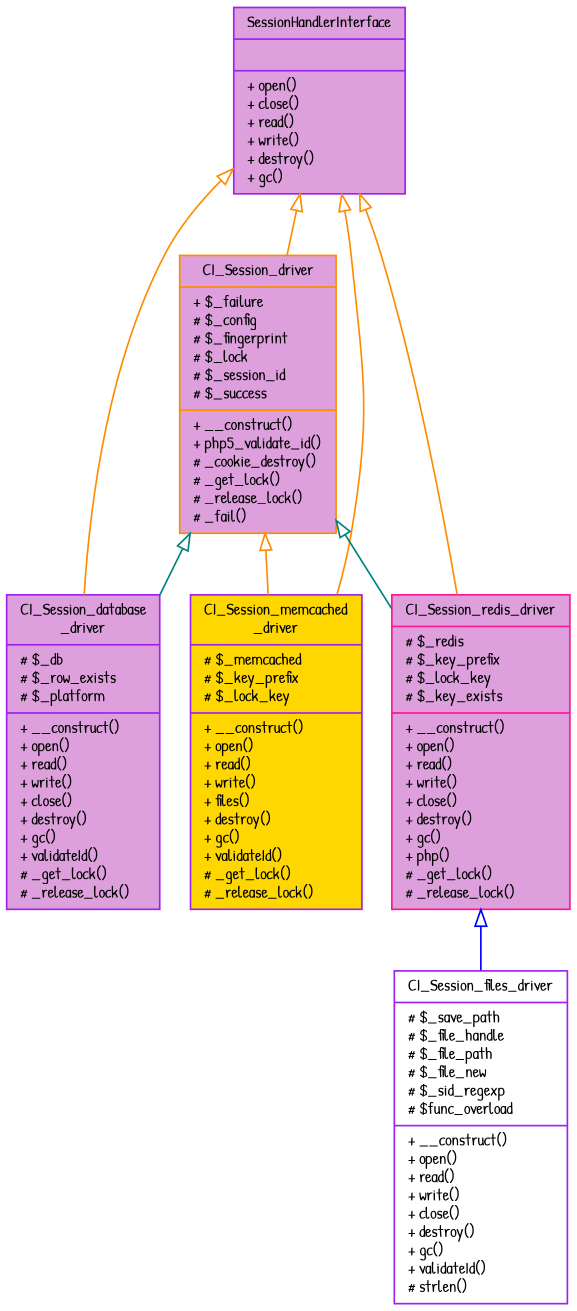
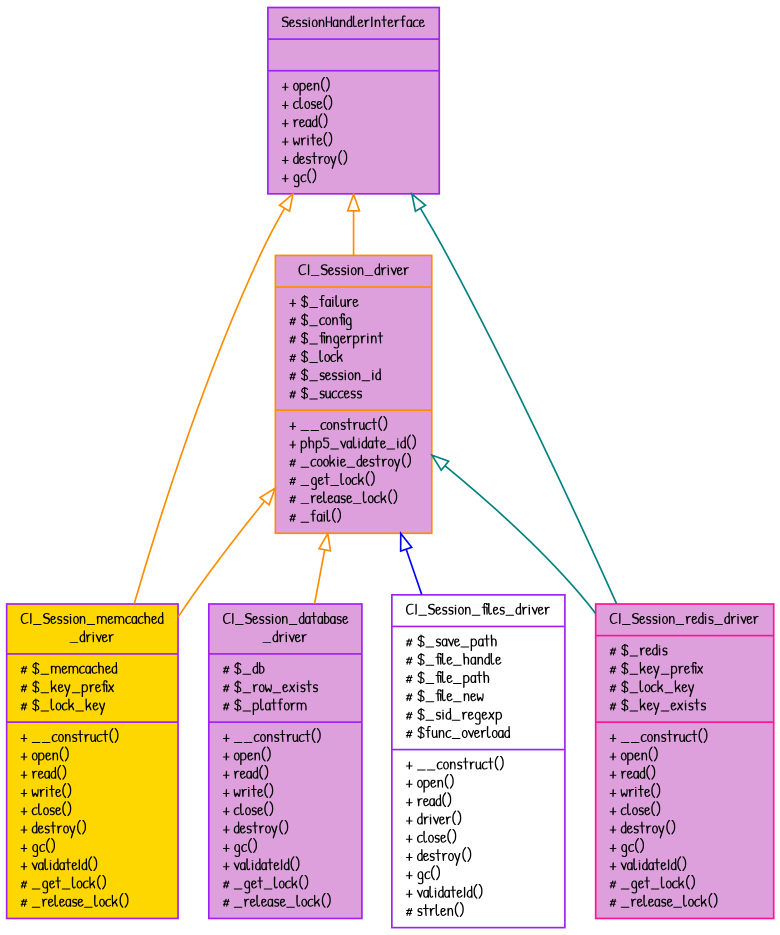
edge "CI_Session_database" -> "SessionHandlerInterface": removed
edge "CI_Session_redis_driver" -> "SessionHandlerInterface": color darkorange -> teal
edge "CI_Session_database" -> "CI_Session_driver": color teal -> darkorange
node "CI_Session_memcached": text "+ files()" -> "+ close()"
node "CI_Session_redis_driver": text "+ php()" -> "+ validateId()"
edge "CI_Session_files_driver" -> "CI_Session_redis_driver": now "CI_Session_files_driver" -> "CI_Session_driver"
node "CI_Session_files_driver": text "+ write()" -> "+ driver()"
